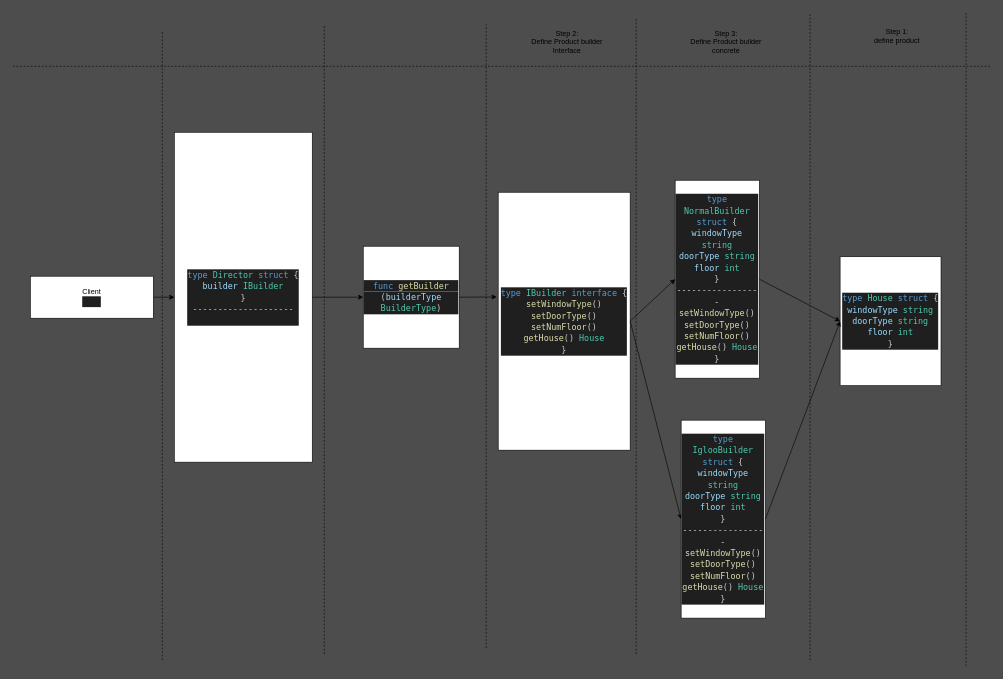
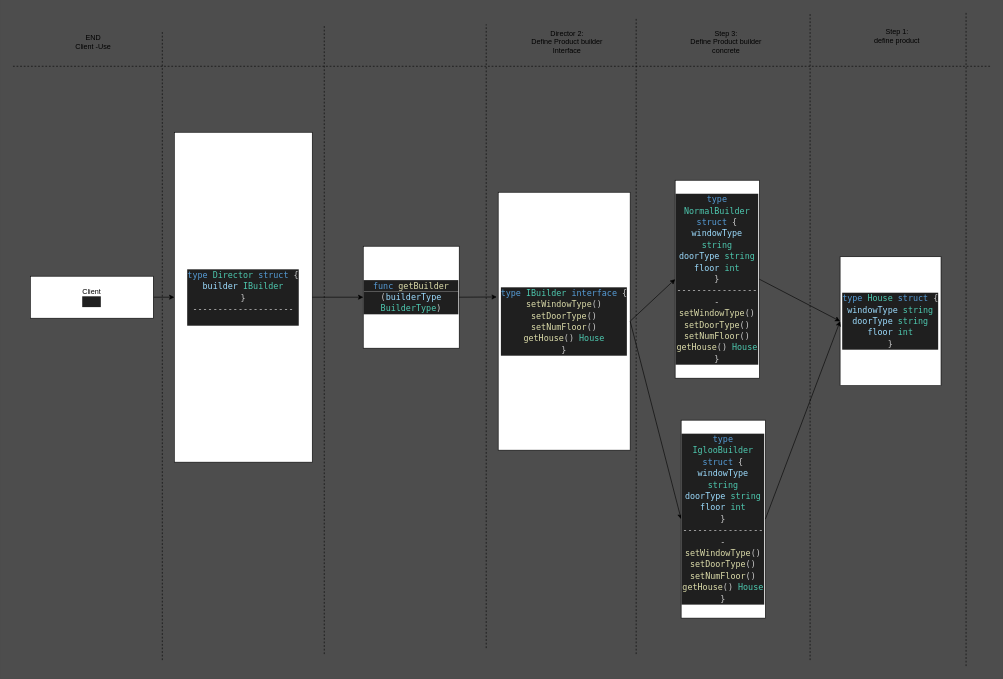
node "END Client -Use": added
node "Step 2: Define Product builder Interface": label "Step 2: Define Product builder Interface" -> "Director 2: Define Product builder Interface"
